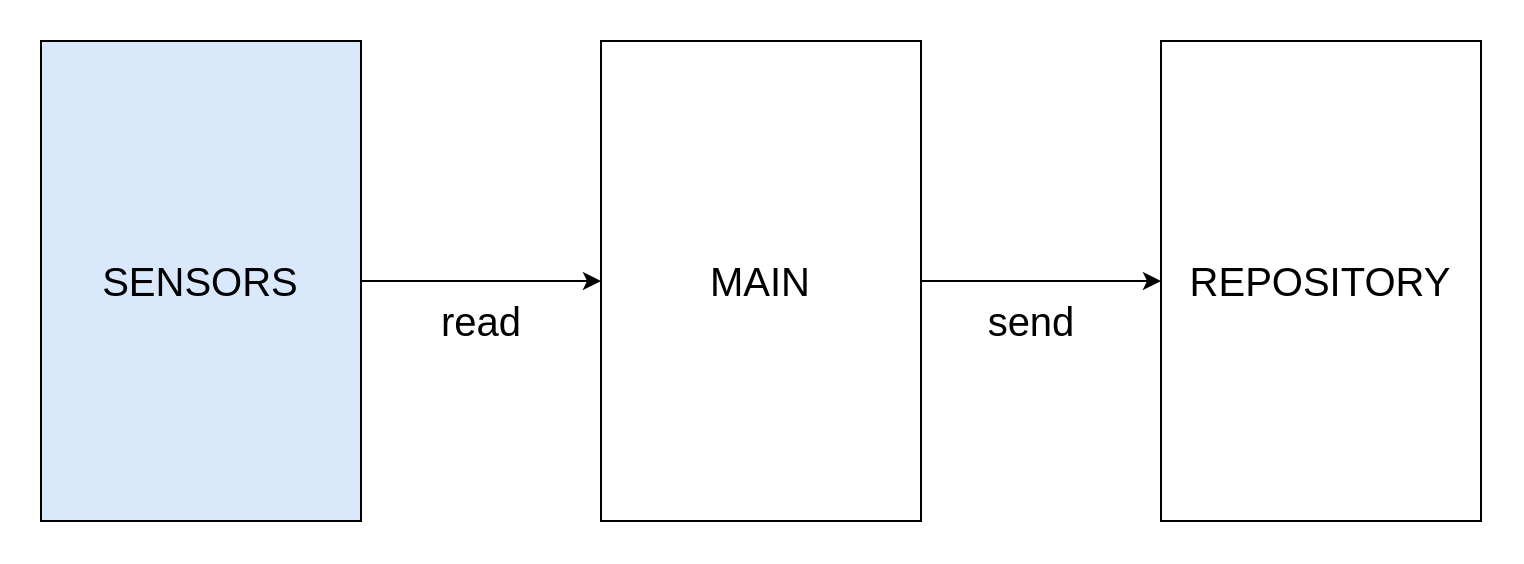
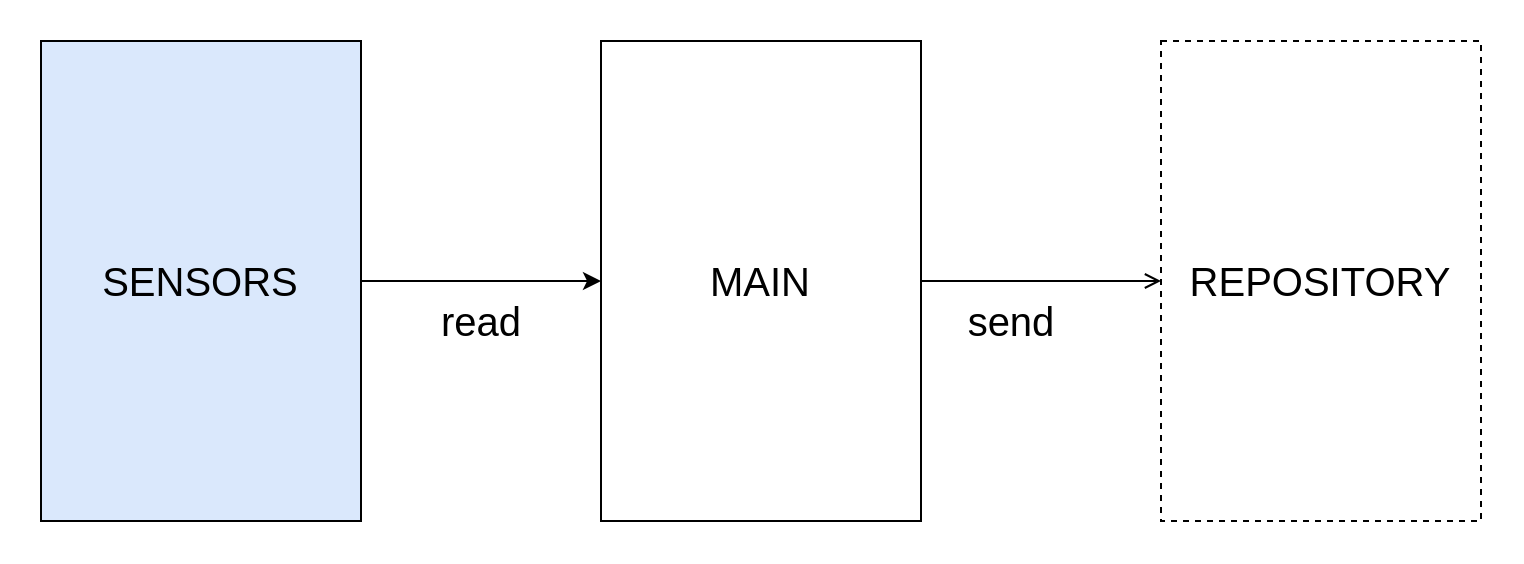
edge "MAIN" -> "REPOSITORY": arrowhead classic -> open
node "REPOSITORY": style solid -> dashed
node "send": moved (1031, 321) -> (1011, 321)
